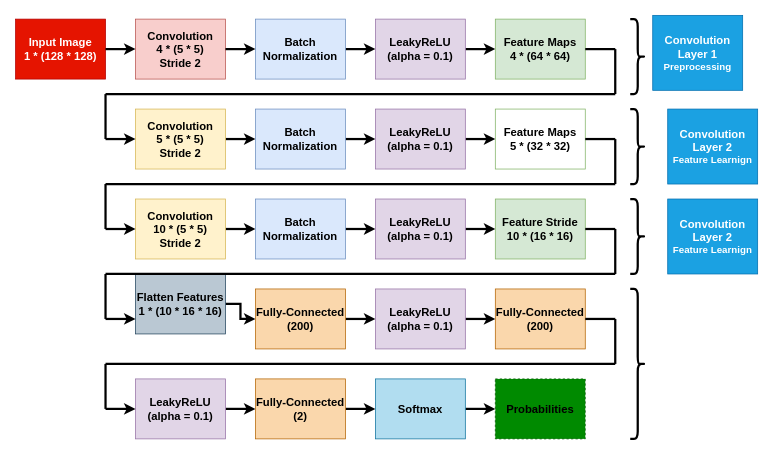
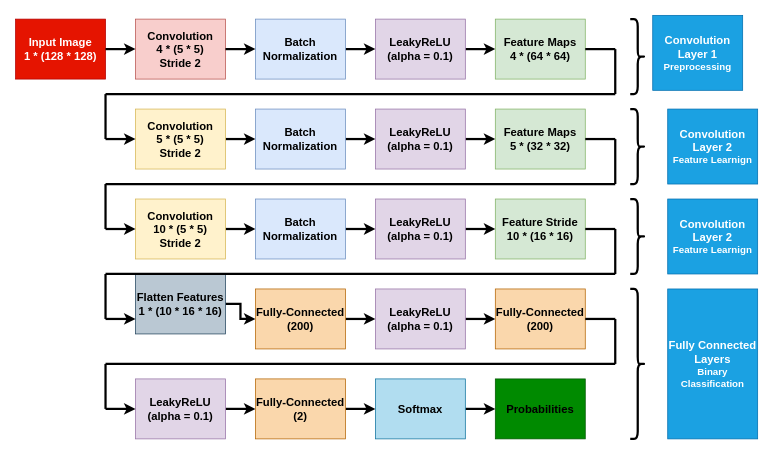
node "Feature Maps 5 * (32 * 32)": fillcolor #ffffff -> #d5e8d4
node "Fully Connected Layers Binary Classification": added
node "Probabilities": style dashed -> solid
